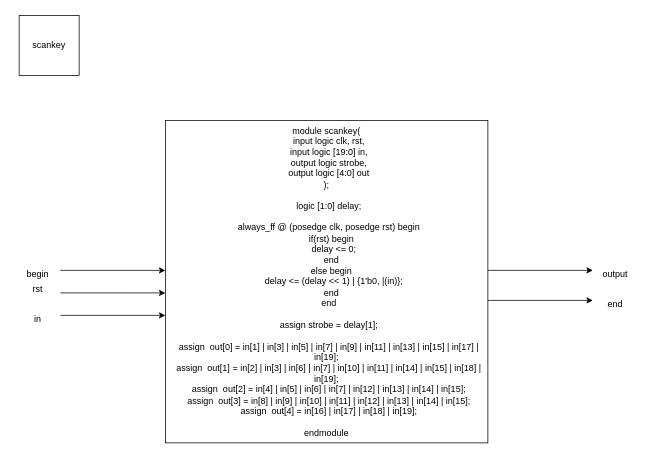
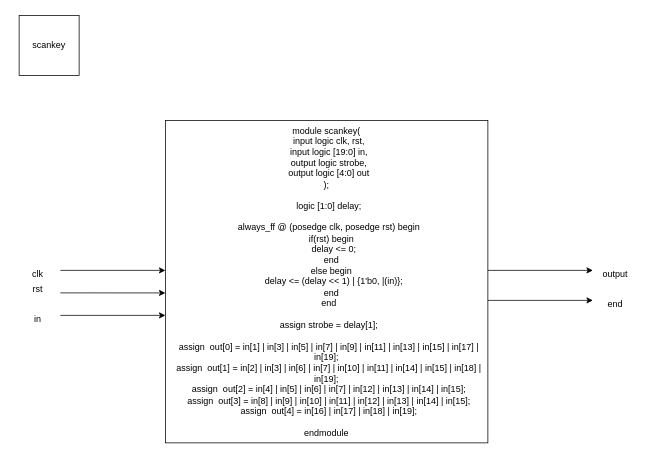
node "begin": label "begin" -> "clk"
